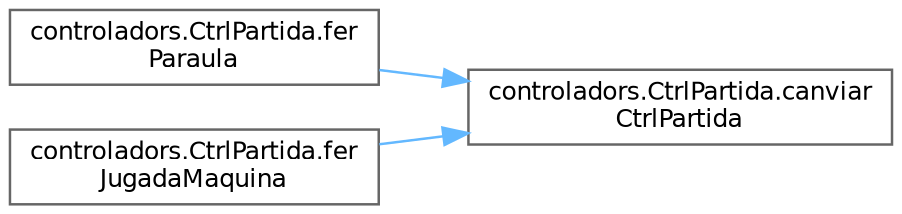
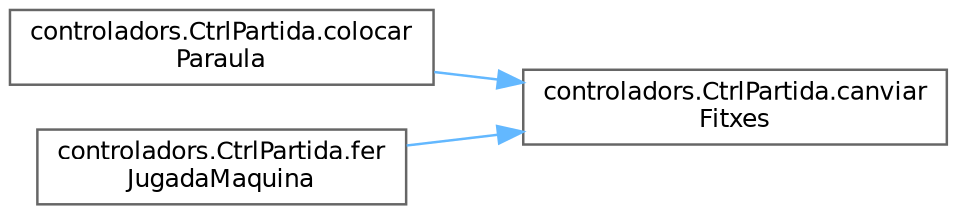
node "controladors.CtrlPartida.fer Paraula": label "controladors.CtrlPartida.fer Paraula" -> "controladors.CtrlPartida.colocar Paraula"
node "controladors.CtrlPartida.canviar CtrlPartida": label "controladors.CtrlPartida.canviar CtrlPartida" -> "controladors.CtrlPartida.canviar Fitxes"
